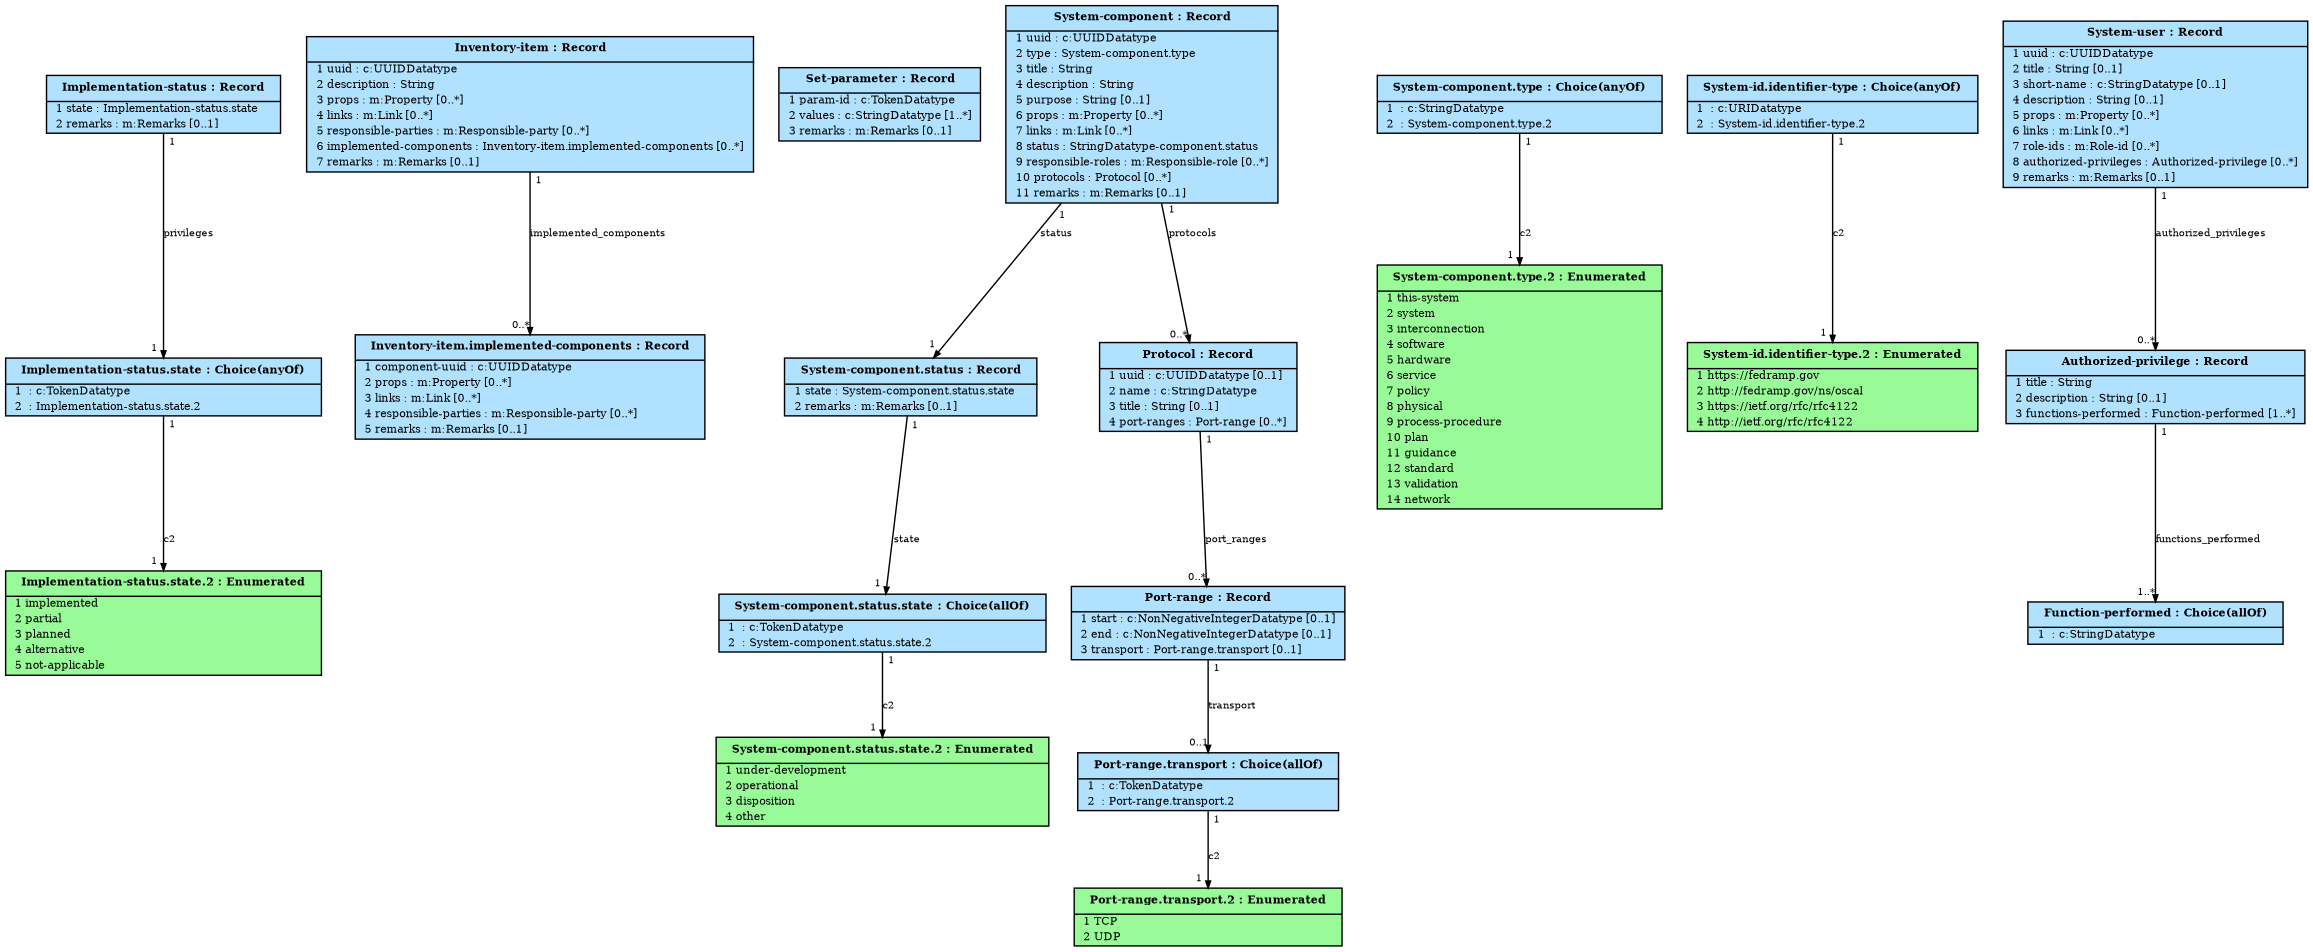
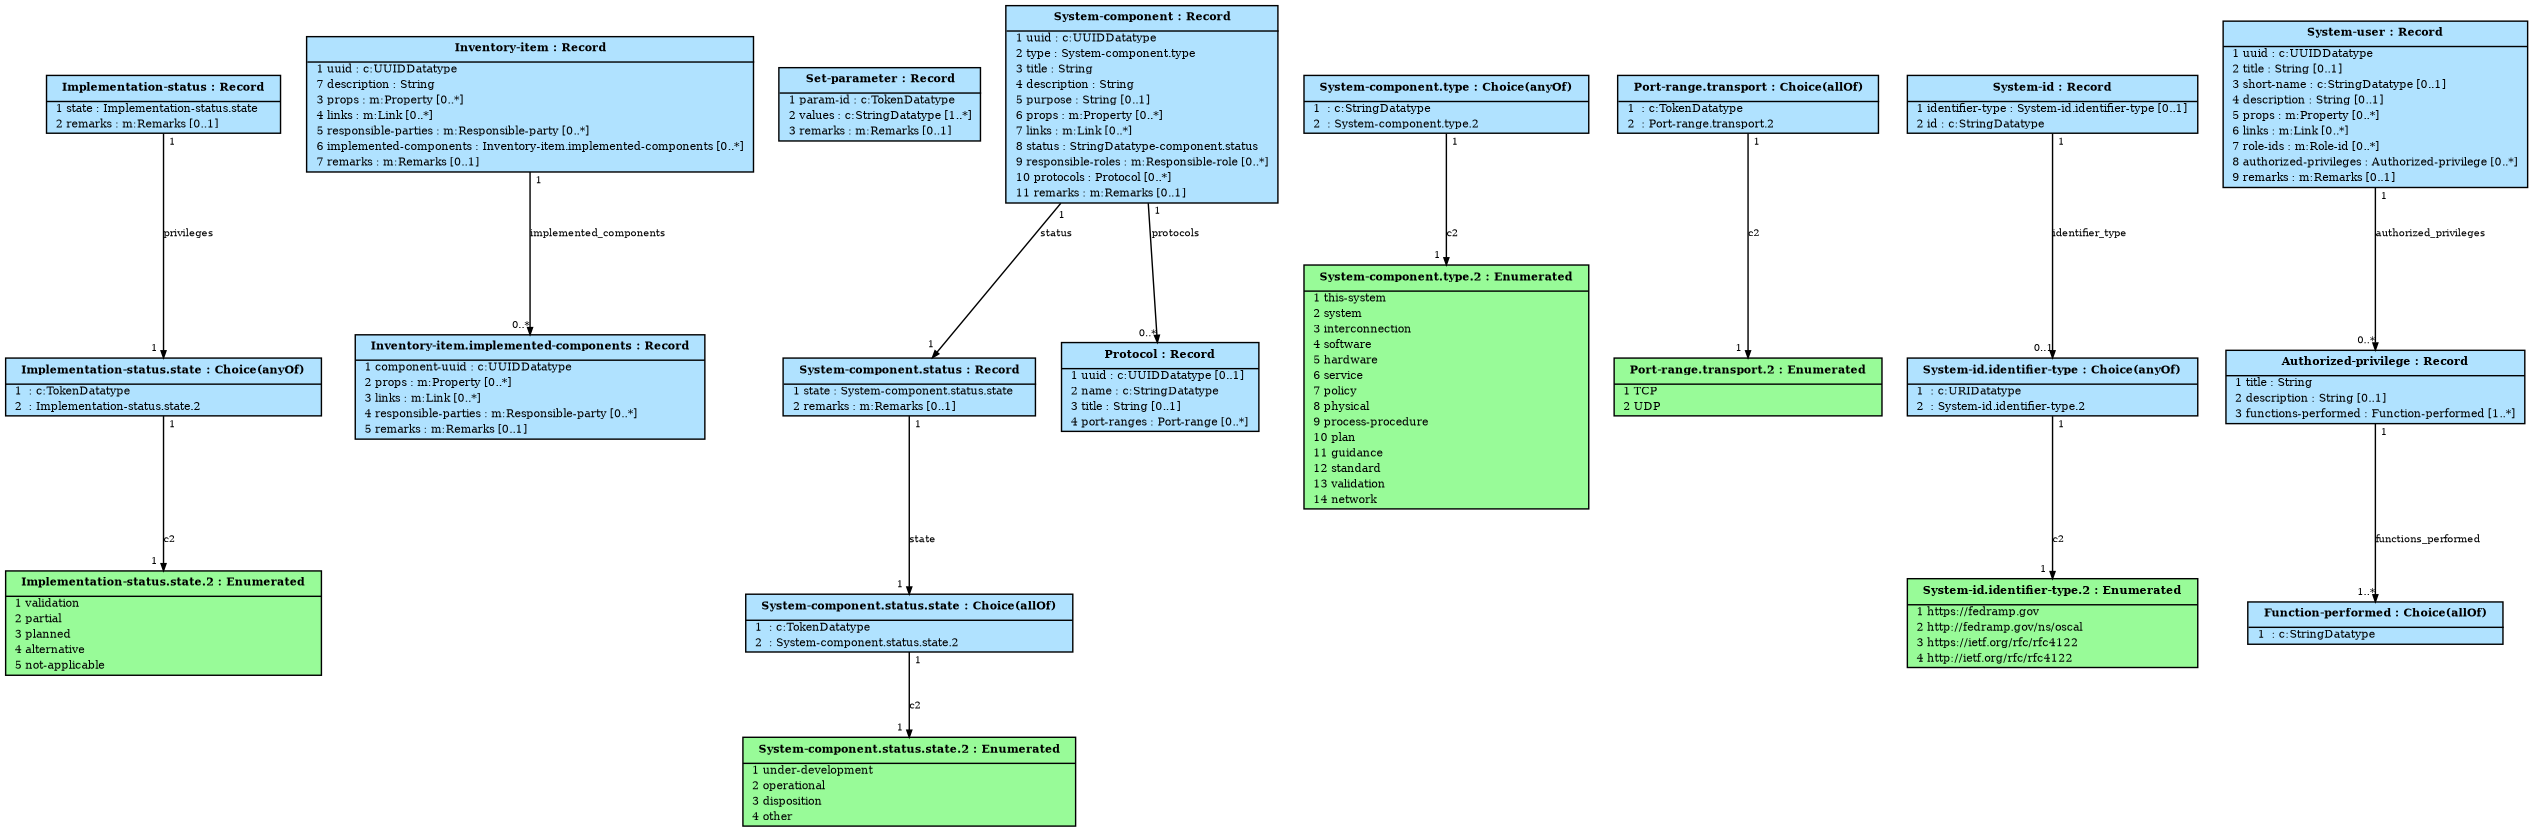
node "Inventory-item : Record": text "2 description : String" -> "7 description : String"
node "System-id : Record": added
node "Implementation-status.state.2 : Enumerated": text "1 implemented" -> "1 validation"
node "Port-range : Record": removed
